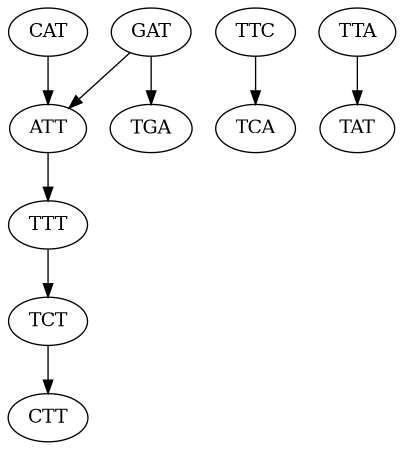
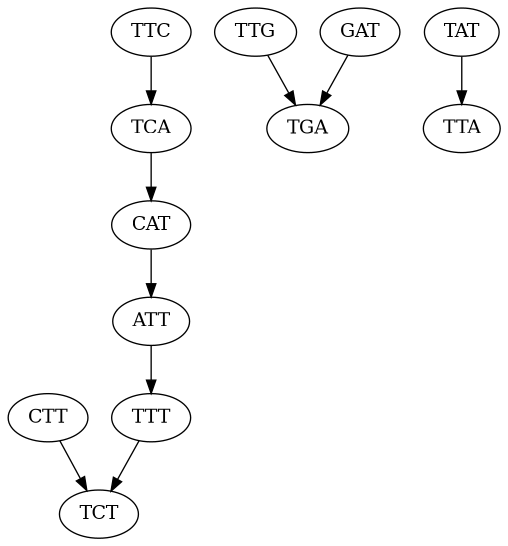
node "TTG": added
edge "TTA" -> "TAT": reversed
edge "GAT" -> "ATT": removed
edge "TCA" -> "CAT": added
edge "TCT" -> "CTT": reversed
